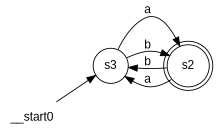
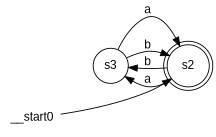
edge "__start0" -> "s3": now "__start0" -> "s2"
